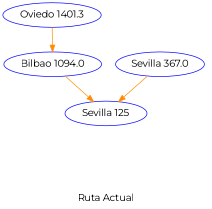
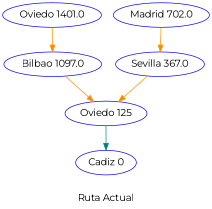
node "Oviedo 1401.3": label "Oviedo 1401.3" -> "Oviedo 1401.0"
node "Madrid 702.0": added
node "Bilbao 1094.0": label "Bilbao 1094.0" -> "Bilbao 1097.0"
node "Sevilla 125": label "Sevilla 125" -> "Oviedo 125"
node "Cadiz 0": added
